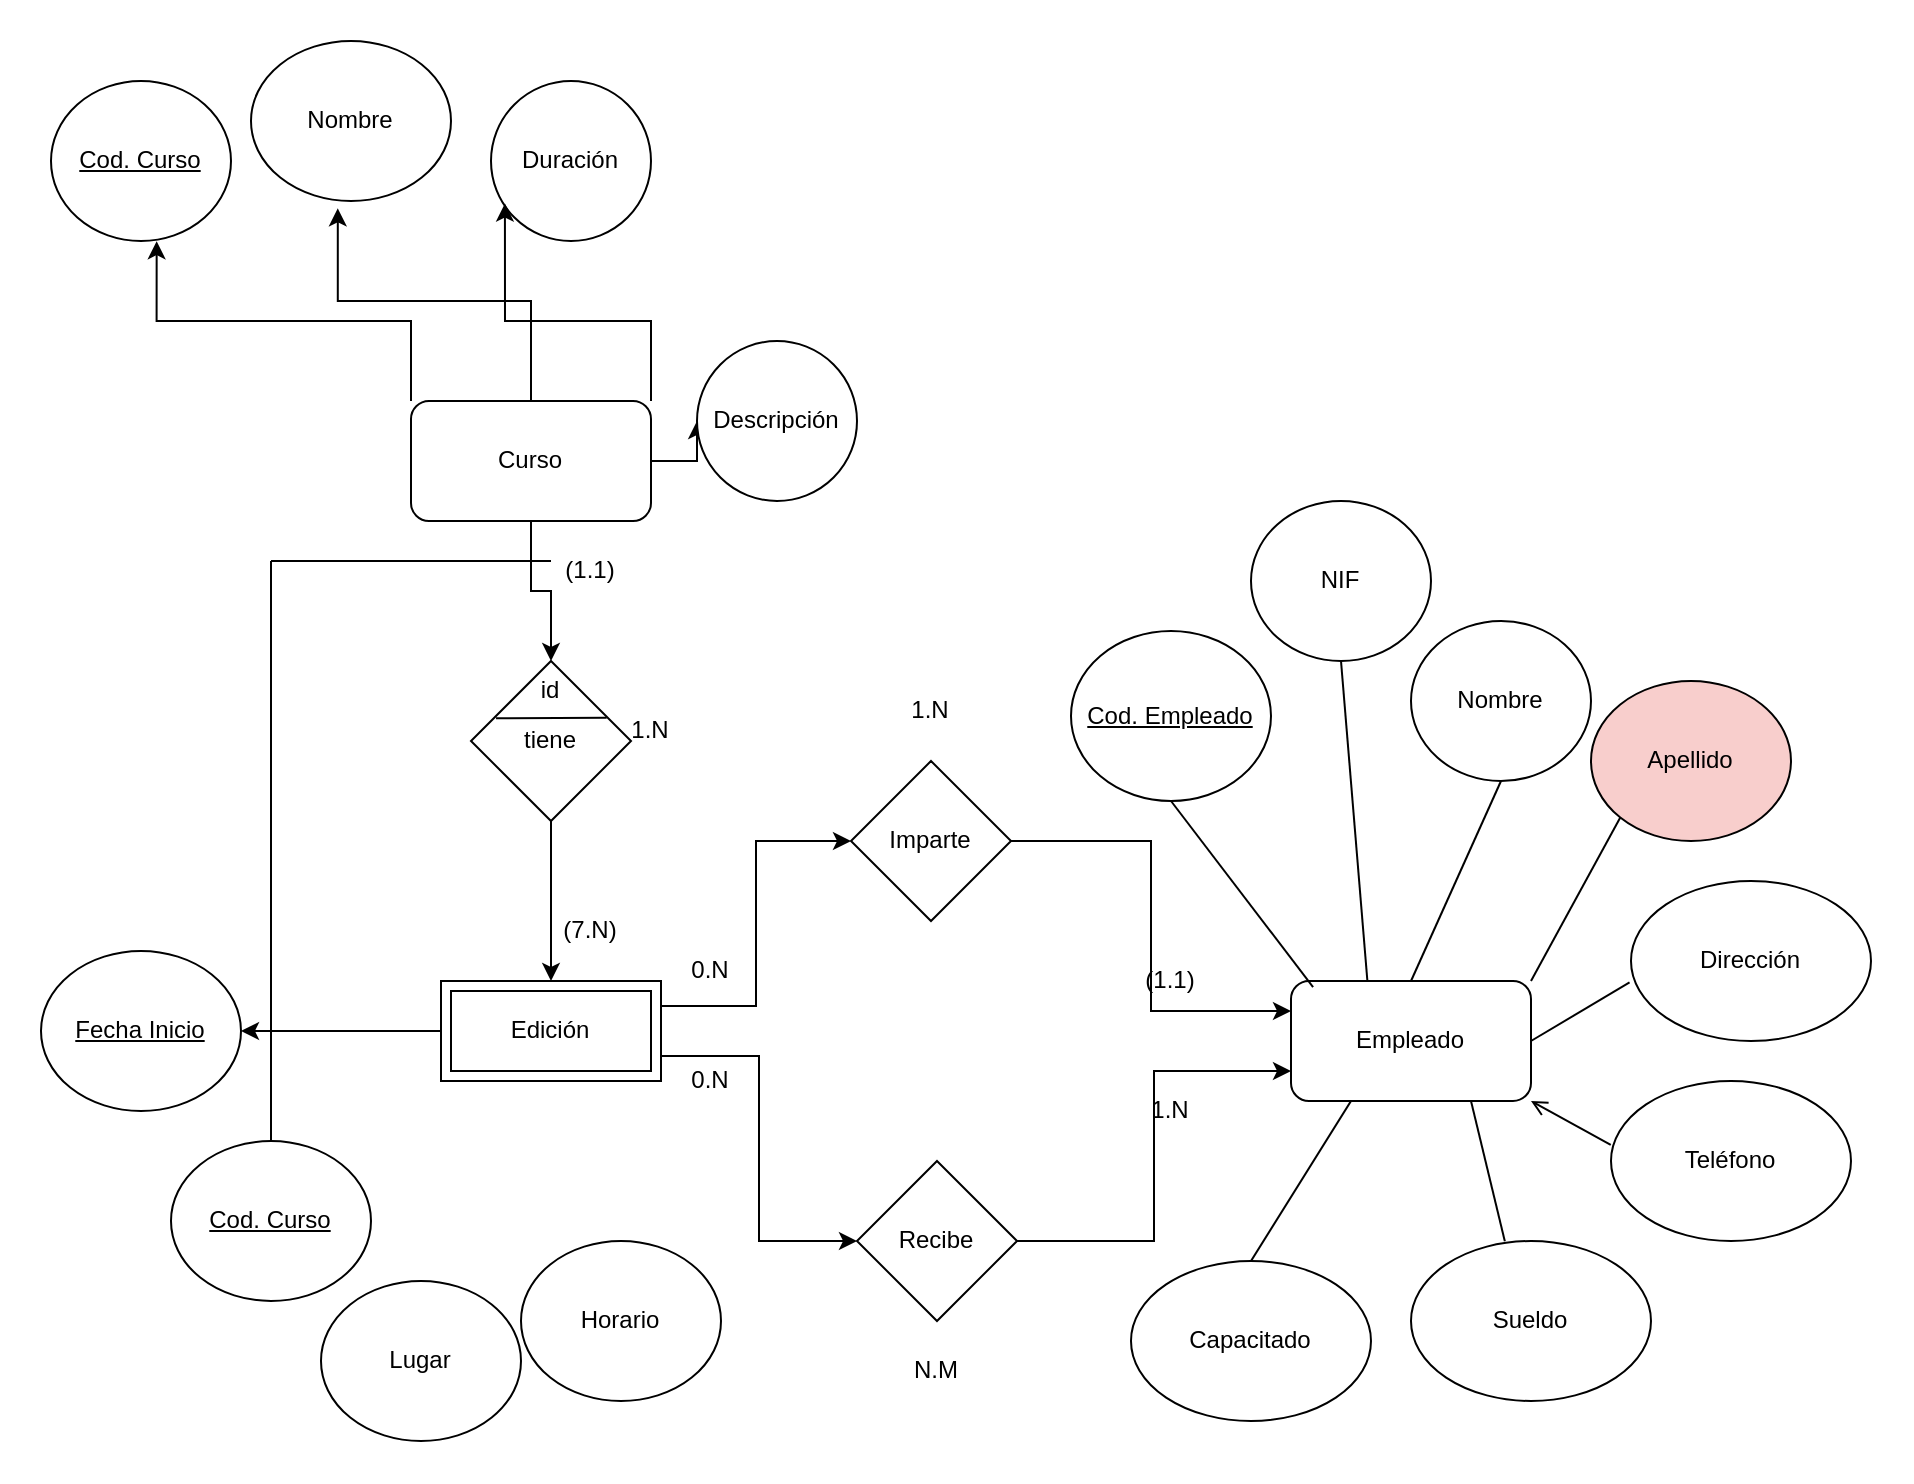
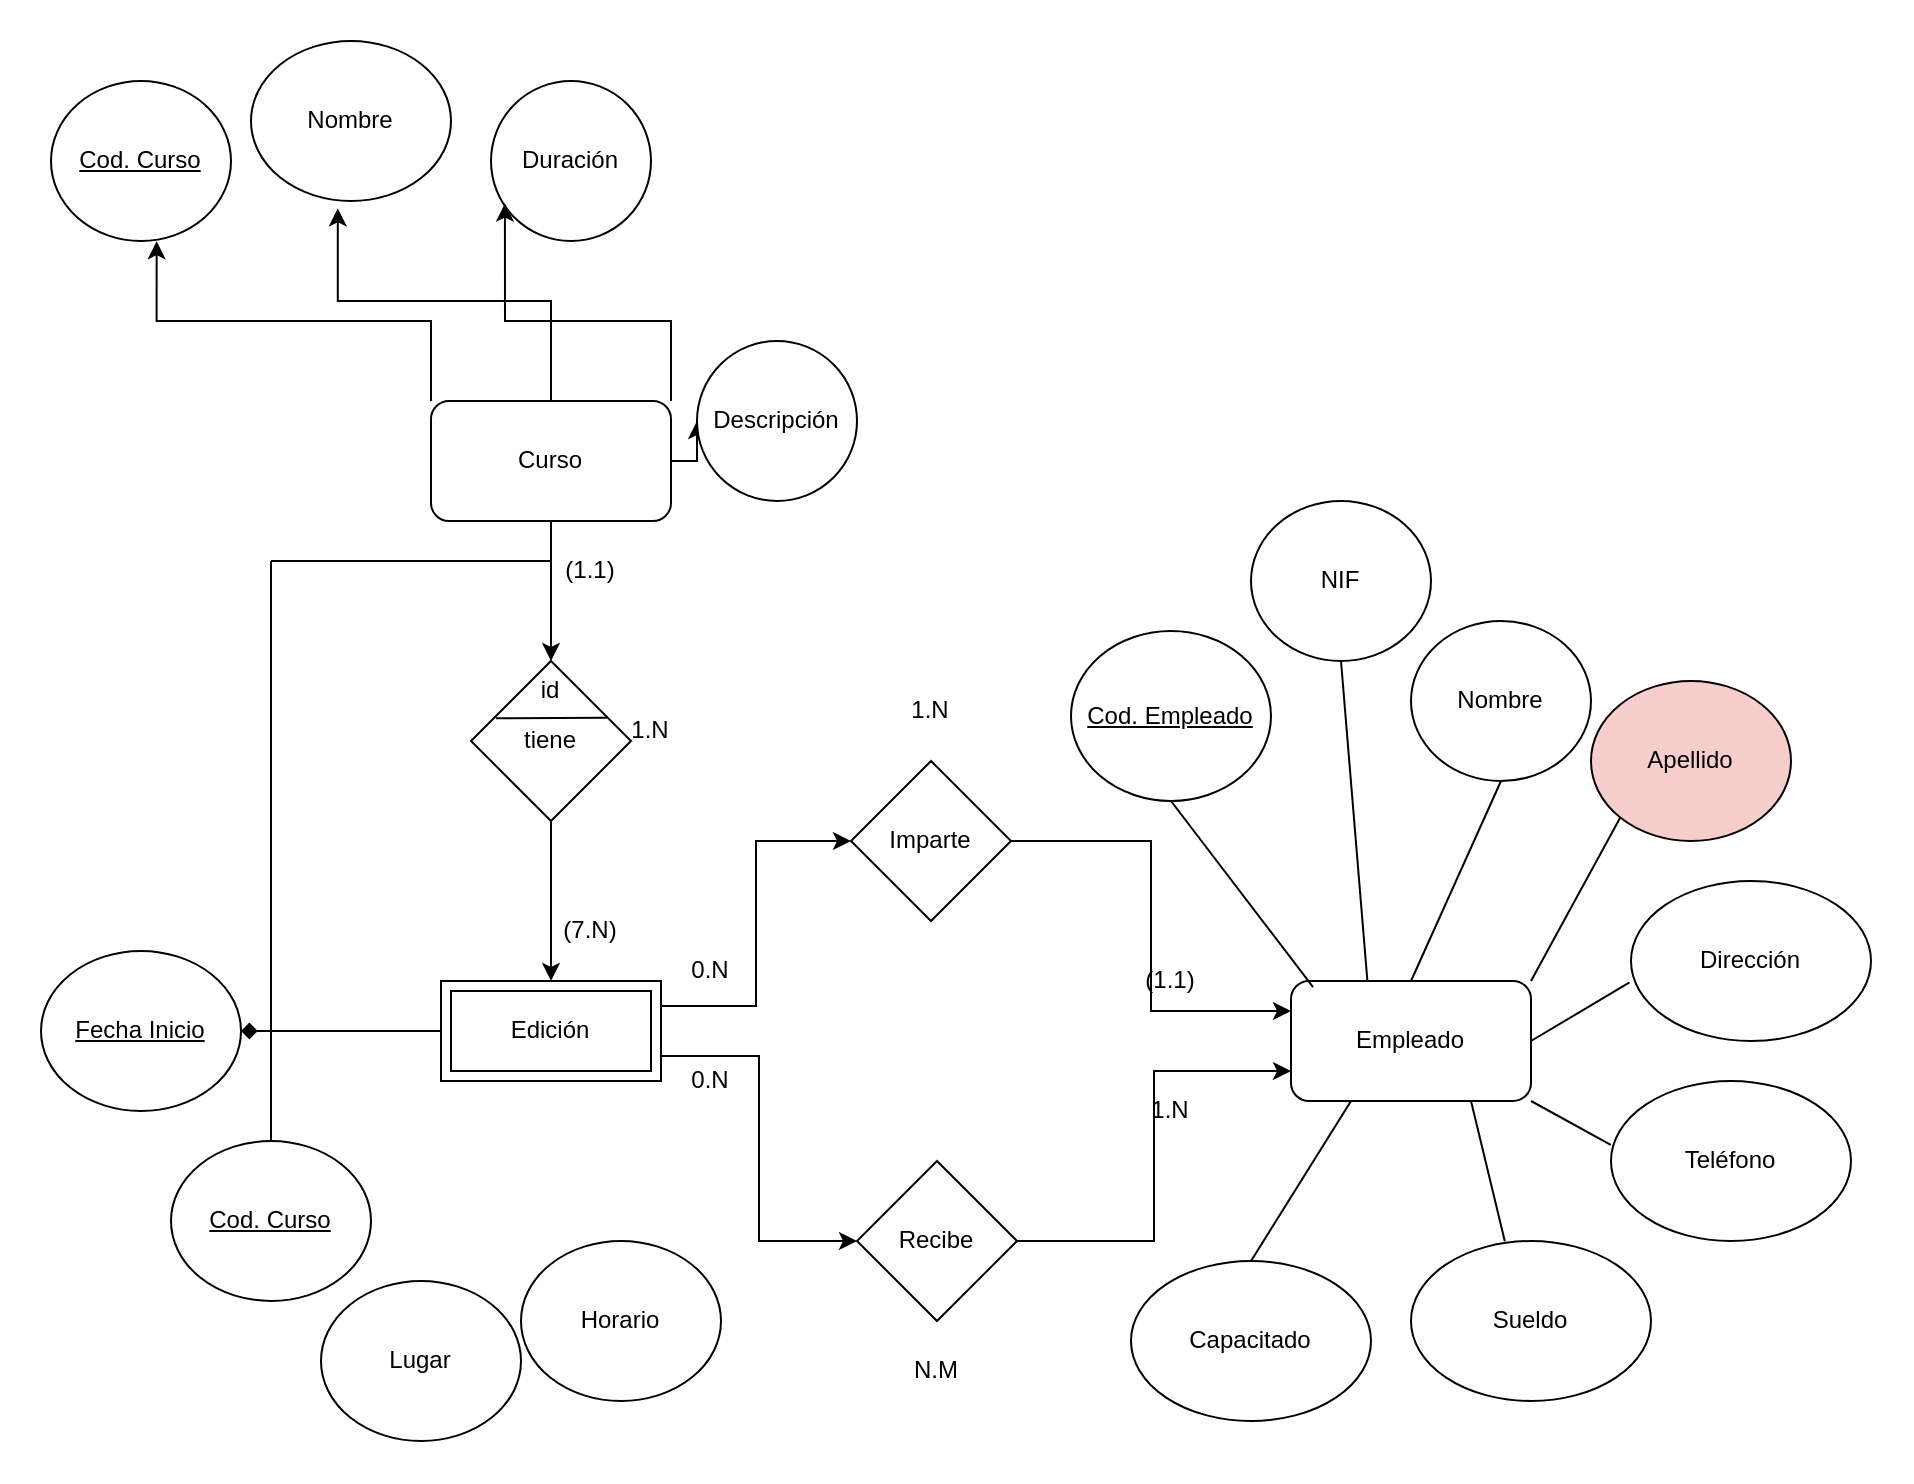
node "Curso": moved (531, 461) -> (551, 461)
edge "Edición" -> "Fecha Inicio": arrowhead classic -> diamond
edge "Teléfono" -> "Empleado": arrowhead open -> none
